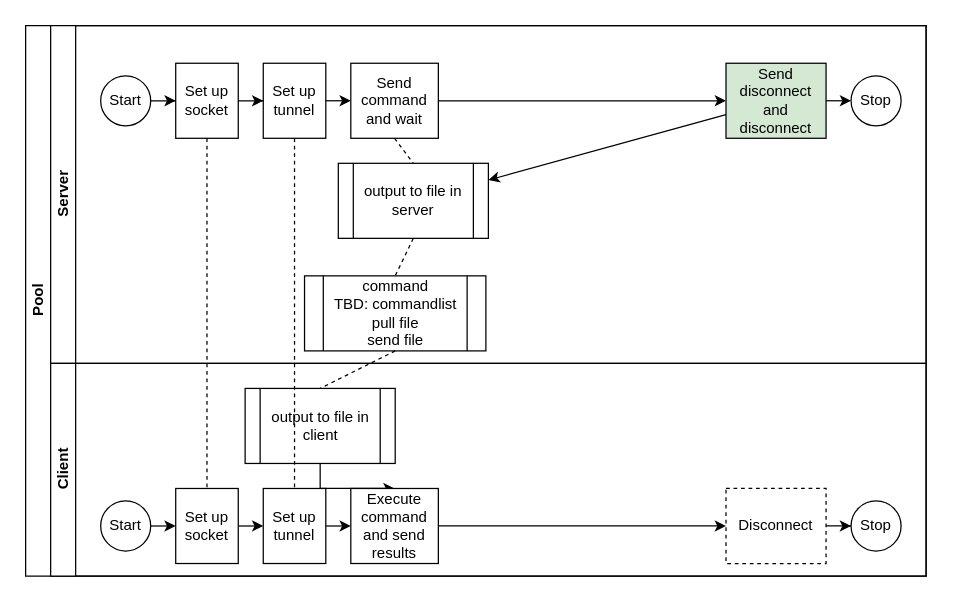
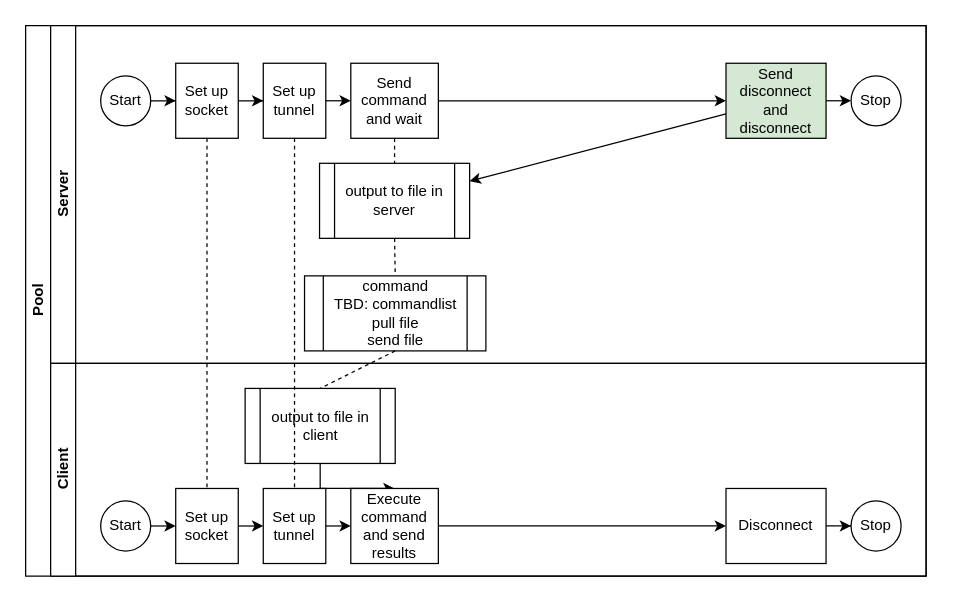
node "output to file in server": moved (413, 201) -> (394, 201)
node "Disconnect": style dashed -> solid
